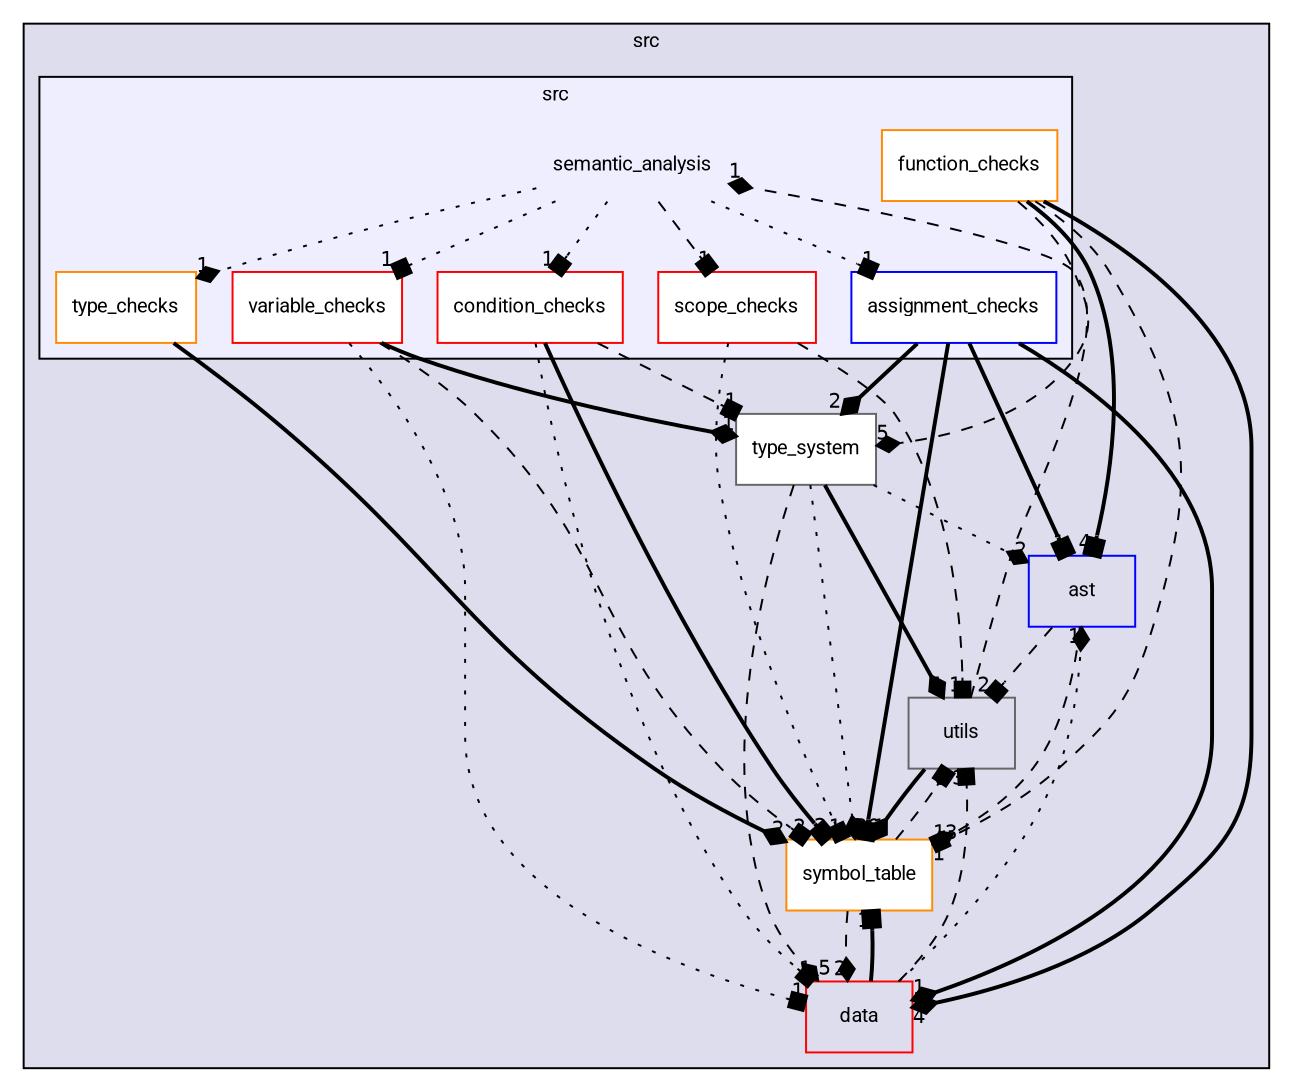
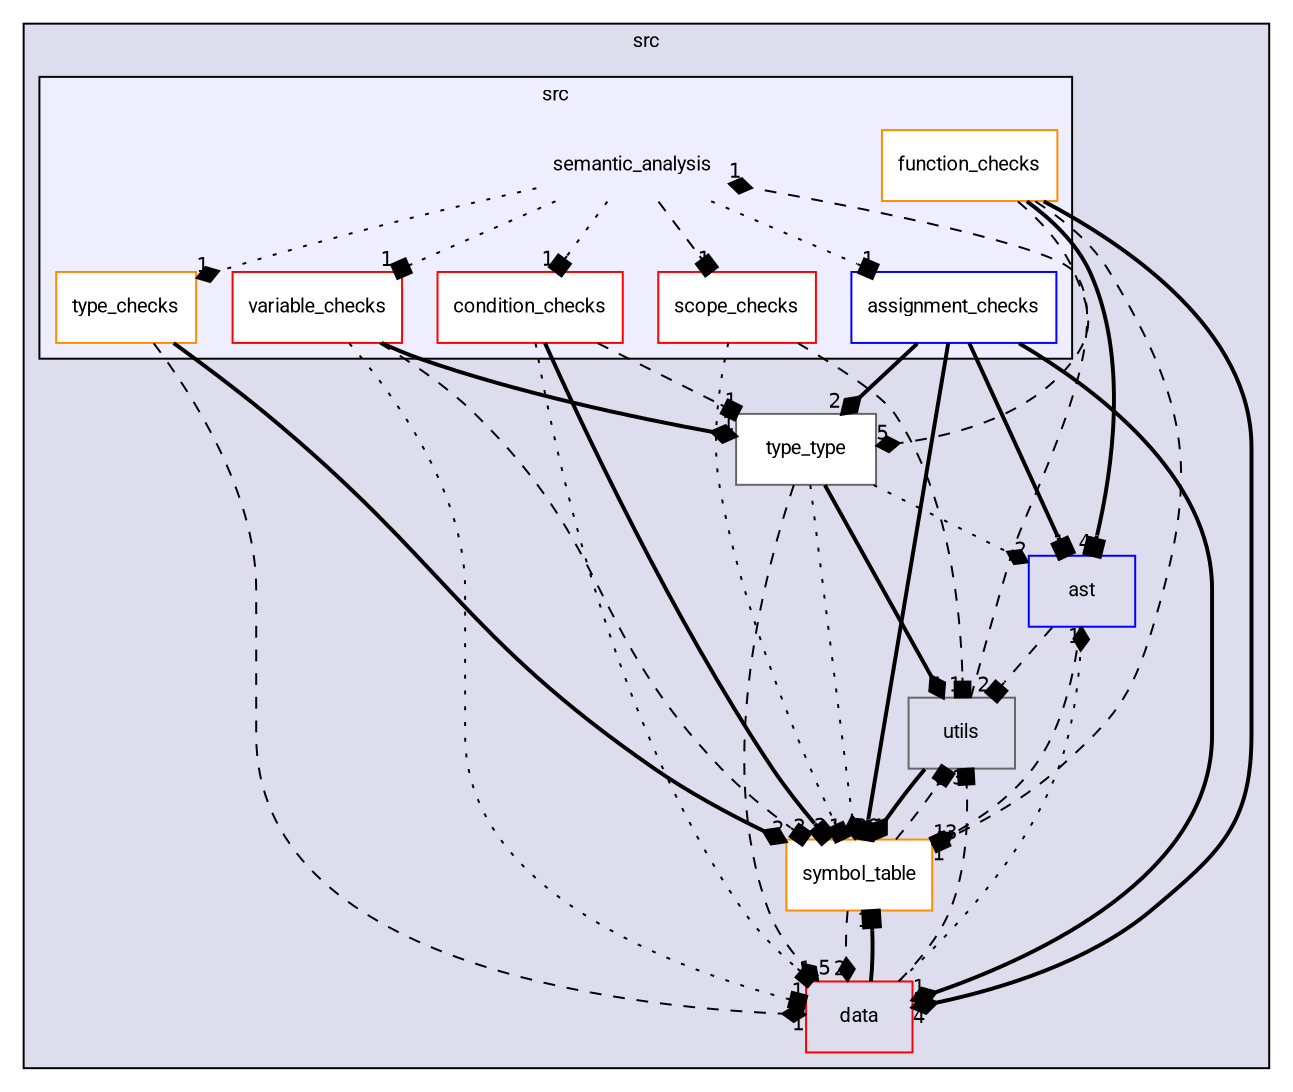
node "type_system": label "type_system" -> "type_type"
edge "type_checks" -> "data": added
